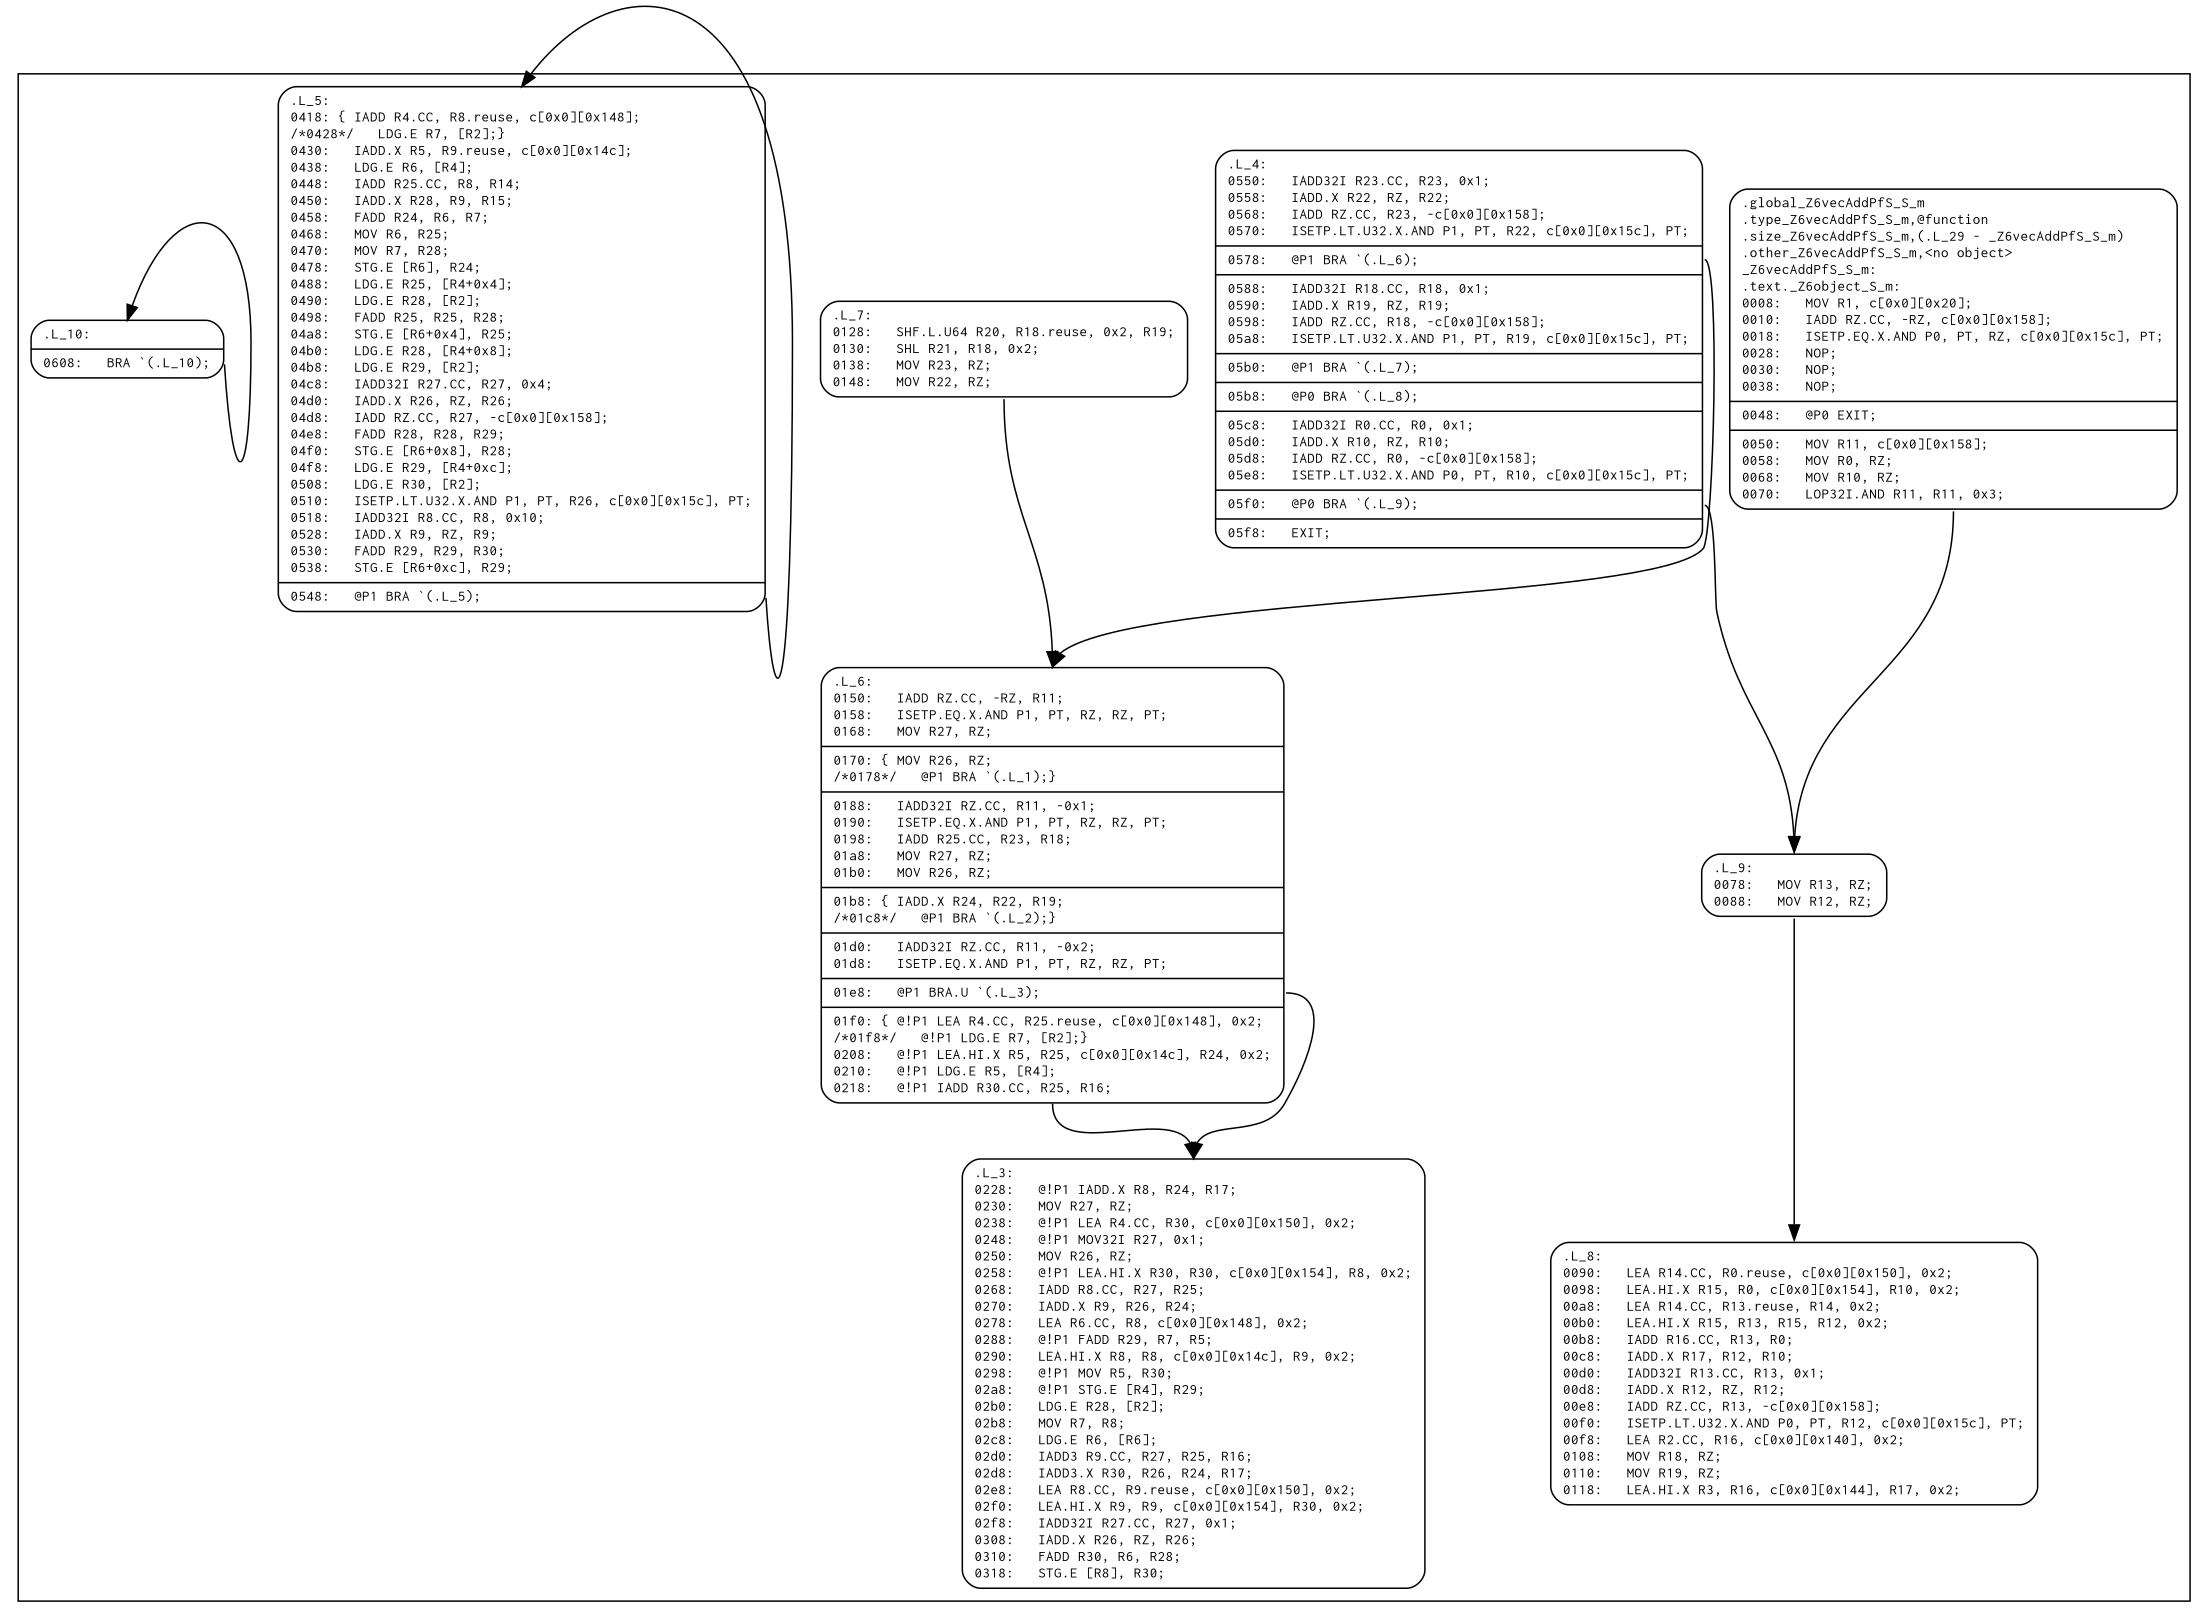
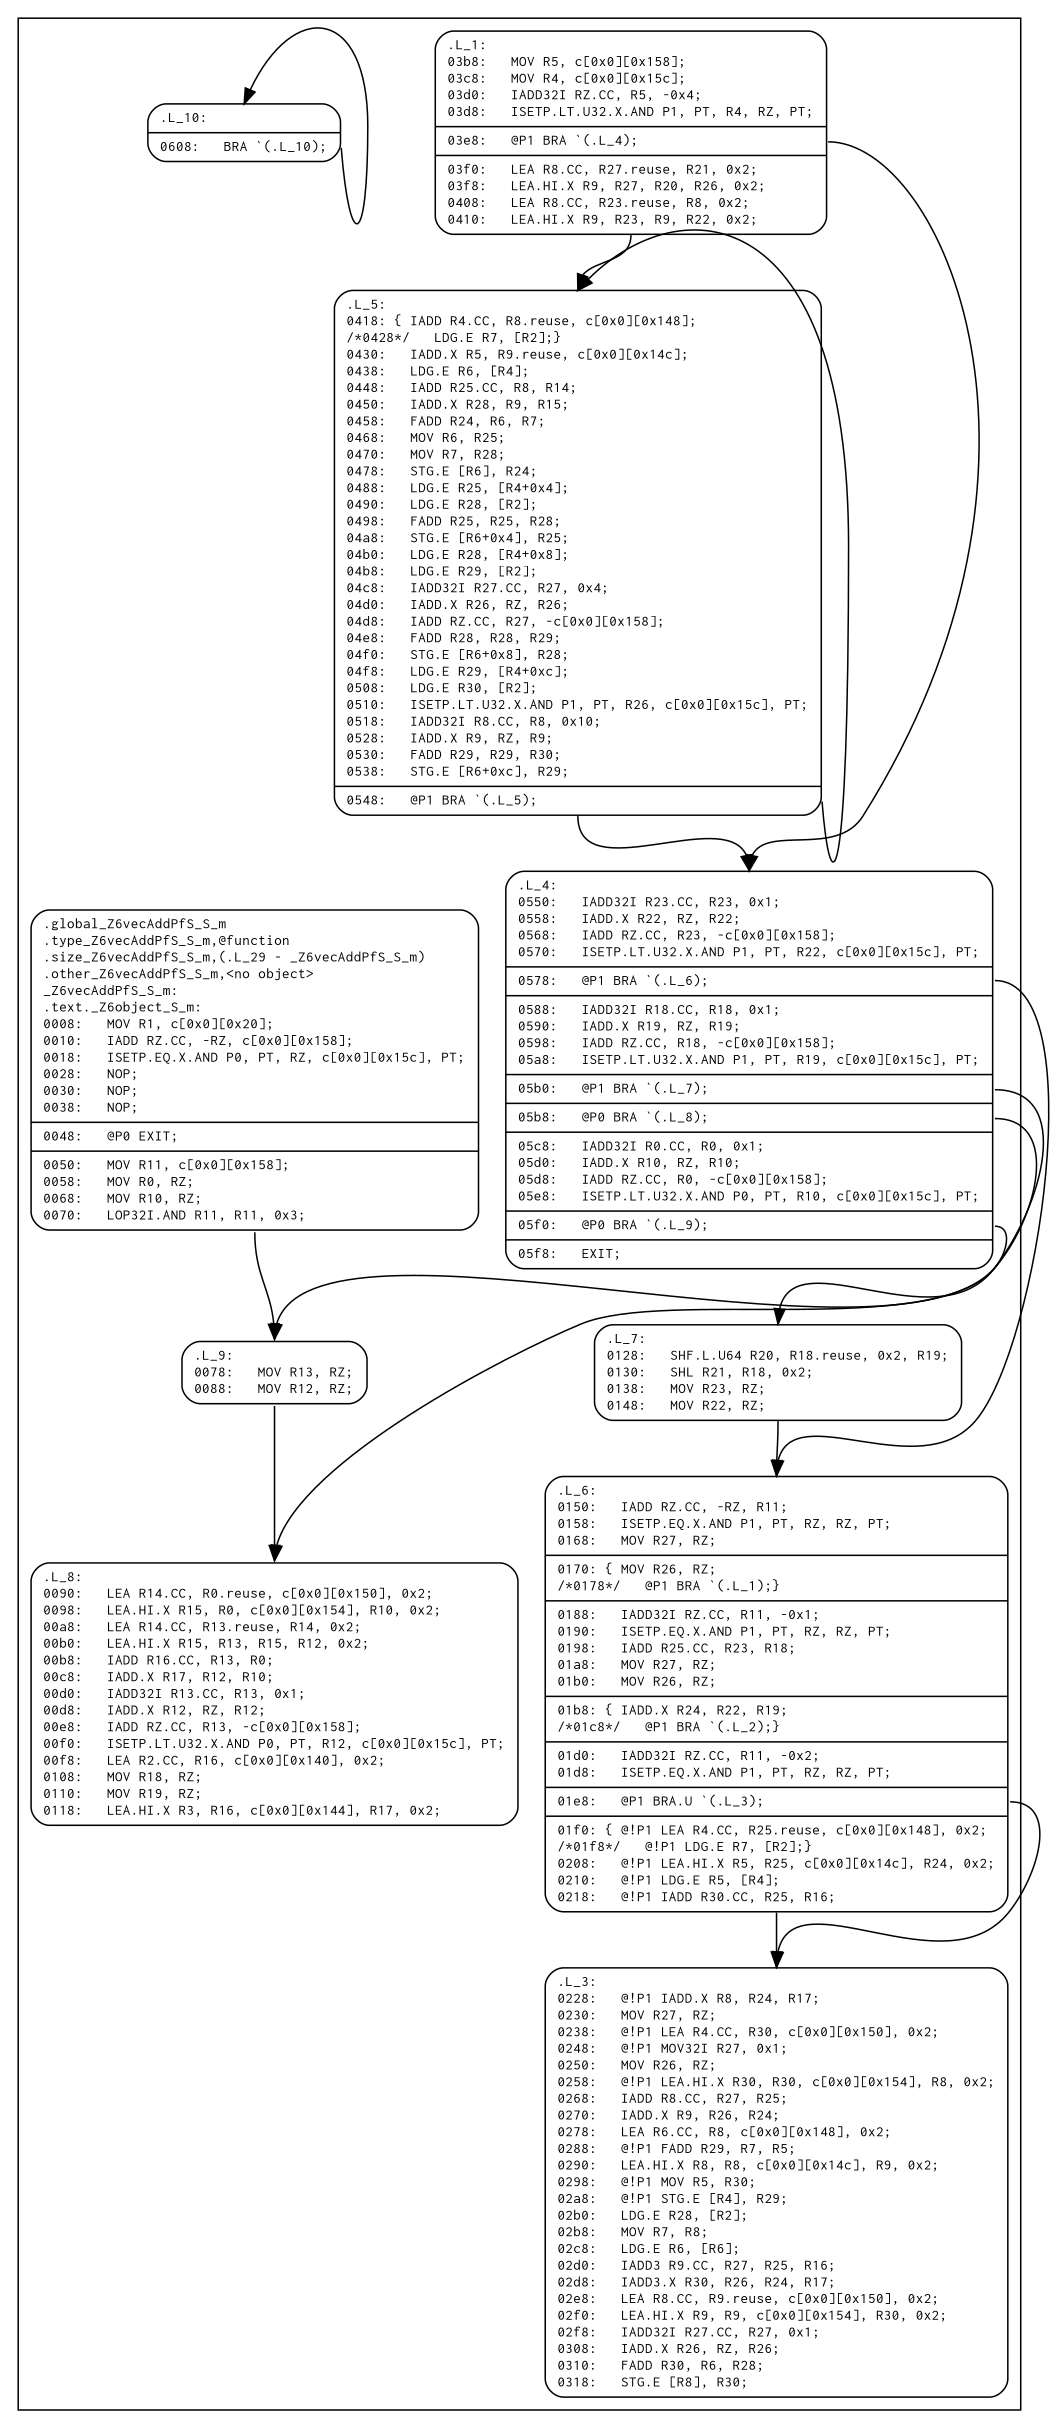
node ".L_1:": added
edge ".L_5:" -> ".L_4:": added
edge ".L_4:" -> ".L_7:": added
edge ".L_4:" -> ".L_8:": added
